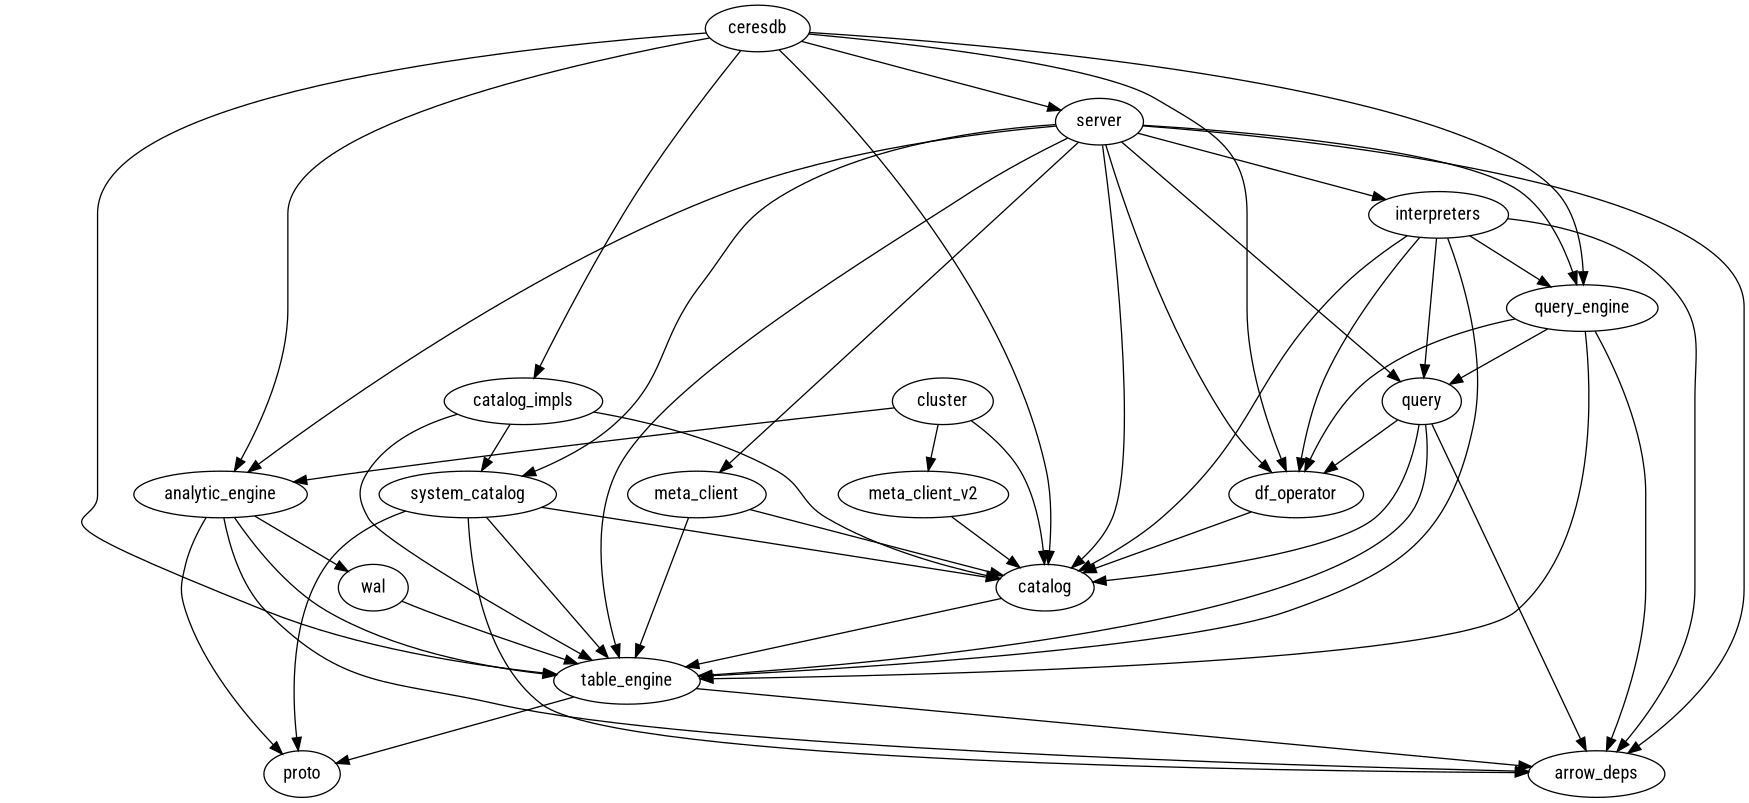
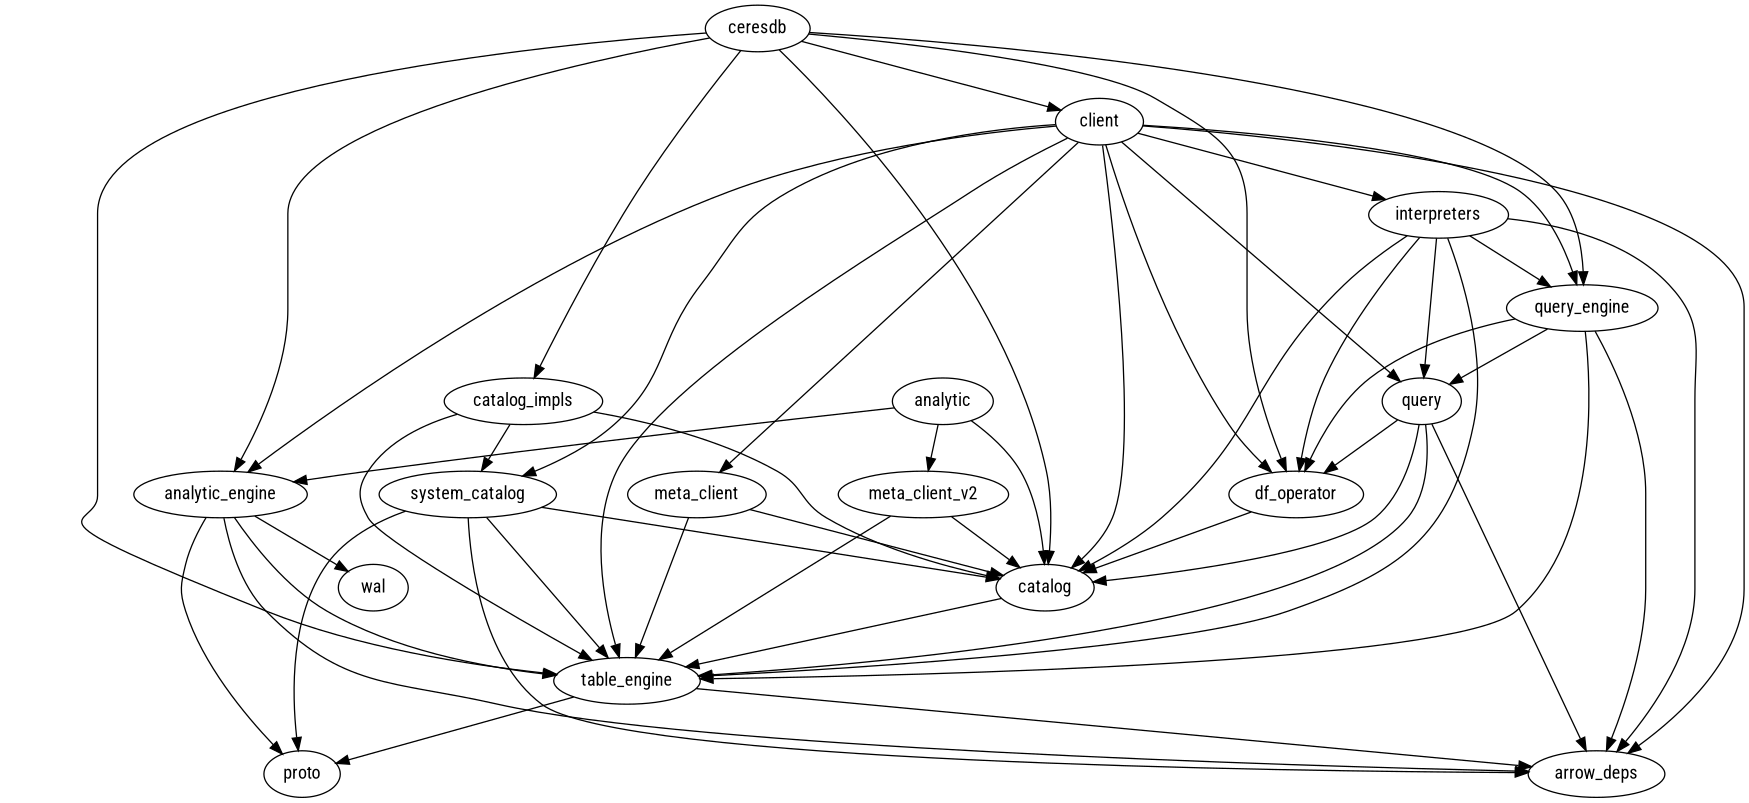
node "server": label "server" -> "client"
node "cluster": label "cluster" -> "analytic"
edge "wal" -> "table_engine": now "meta_client_v2" -> "table_engine"
